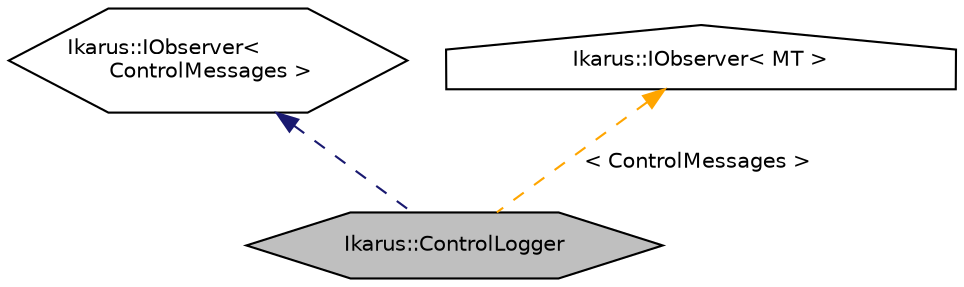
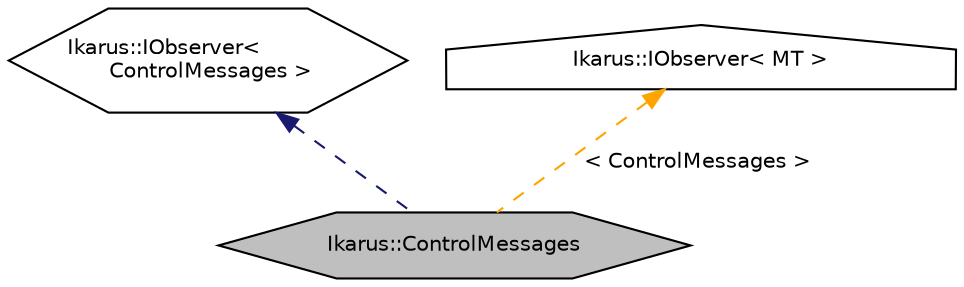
node "Ikarus::ControlLogger": label "Ikarus::ControlLogger" -> "Ikarus::ControlMessages"
